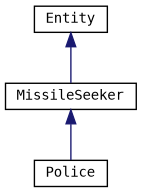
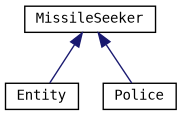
edge "MissileSeeker" -> "Entity": reversed
